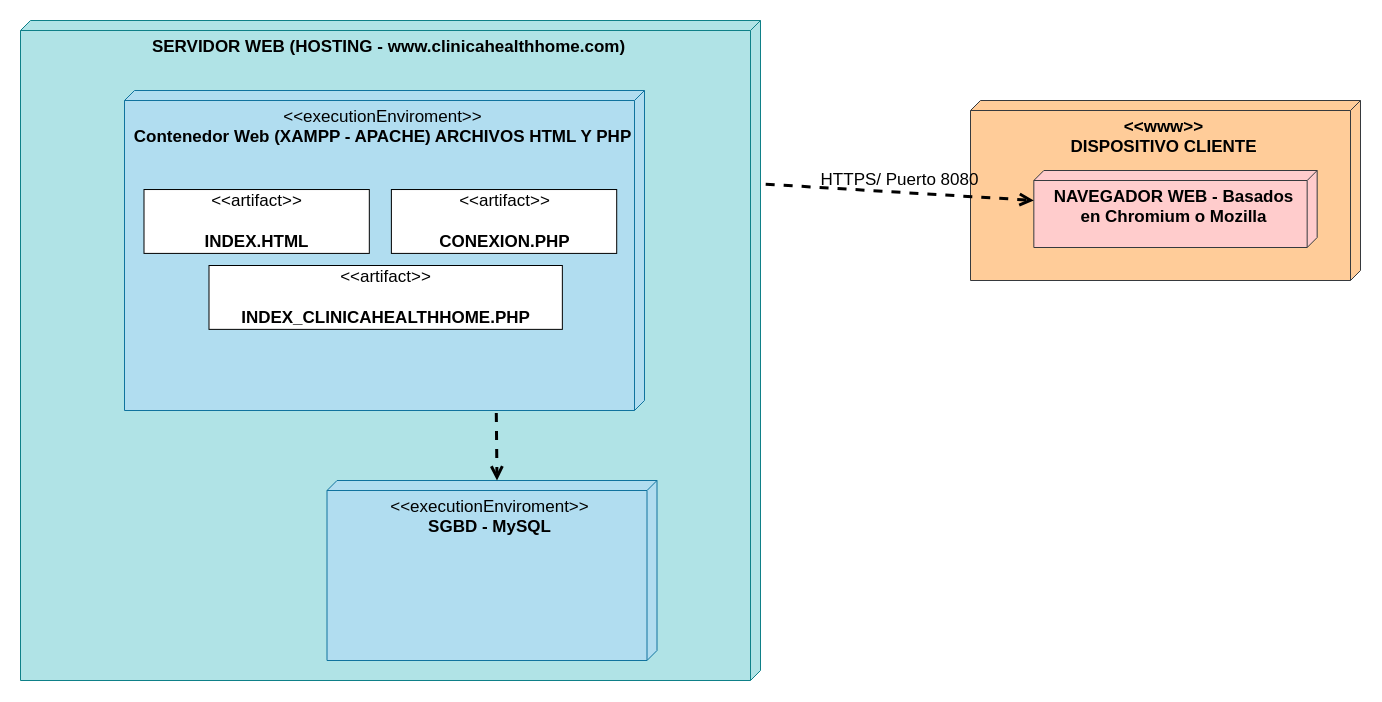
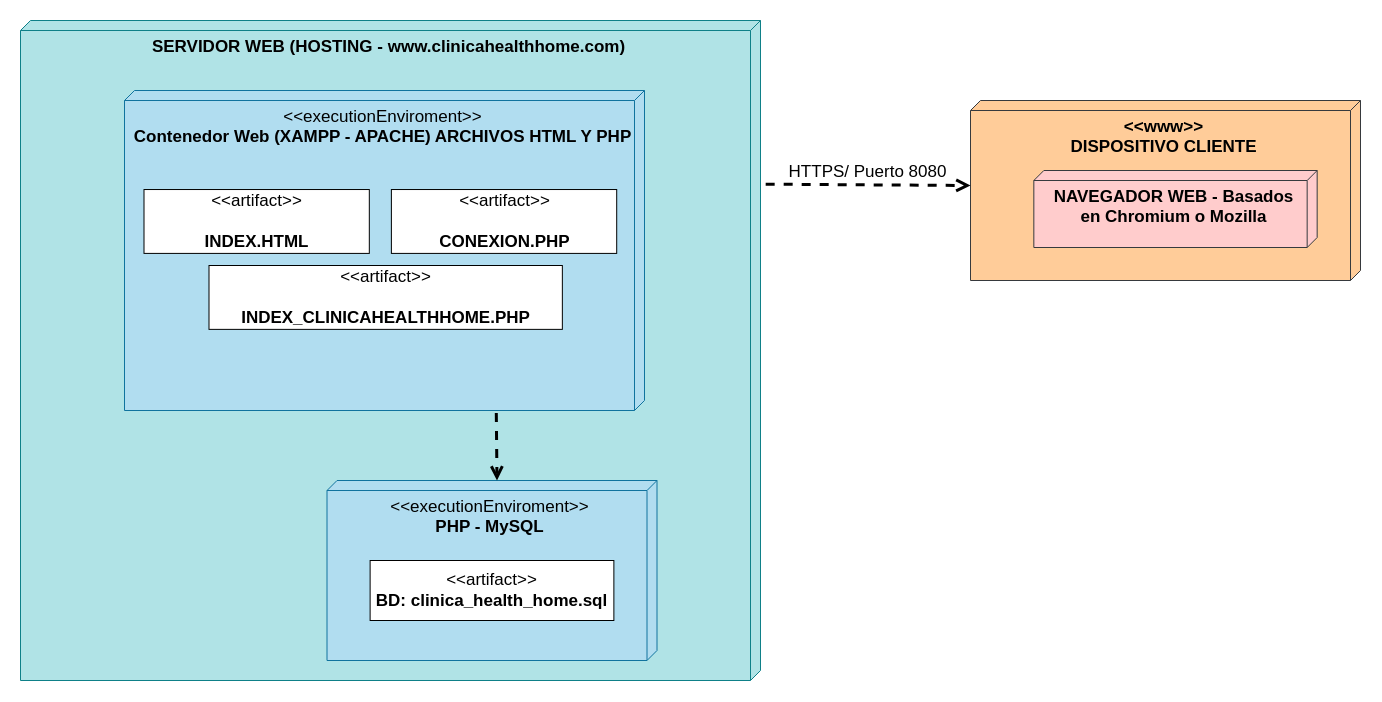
edge "SERVIDOR WEB (HOSTING - www.clinicahealthhome.com)" -> "NAVEGADOR WEB - Basadosen Chromium o Mozilla": now "SERVIDOR WEB (HOSTING - www.clinicahealthhome.com)" -> "<<www>>DISPOSITIVO CLIENTE"
node "<<executionEnviroment>>SGBD - MySQL": label "<<executionEnviroment>>SGBD - MySQL" -> "<<executionEnviroment>>PHP - MySQL"
node "<<artifact>>BD: clinica_health_home.sql": added
